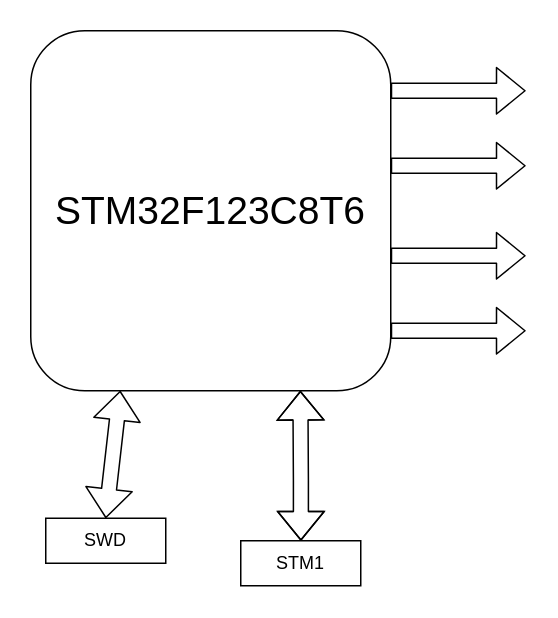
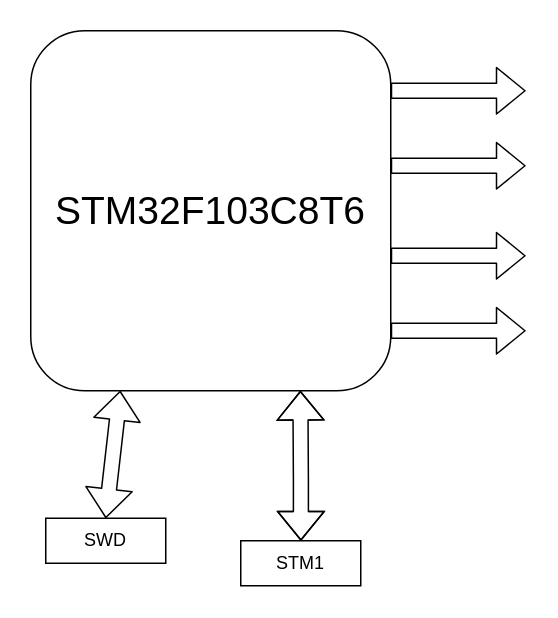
node "STM32F123C8T6": label "STM32F123C8T6" -> "STM32F103C8T6"
